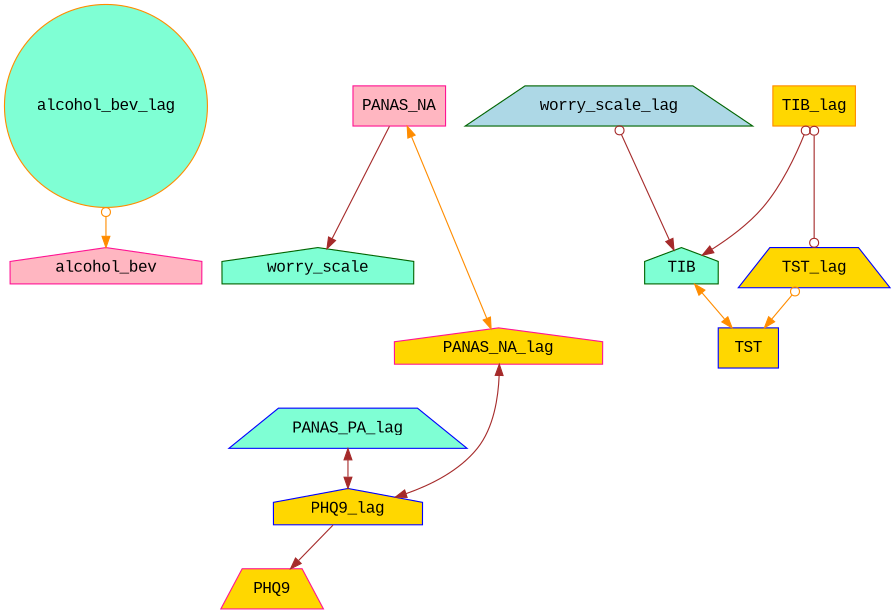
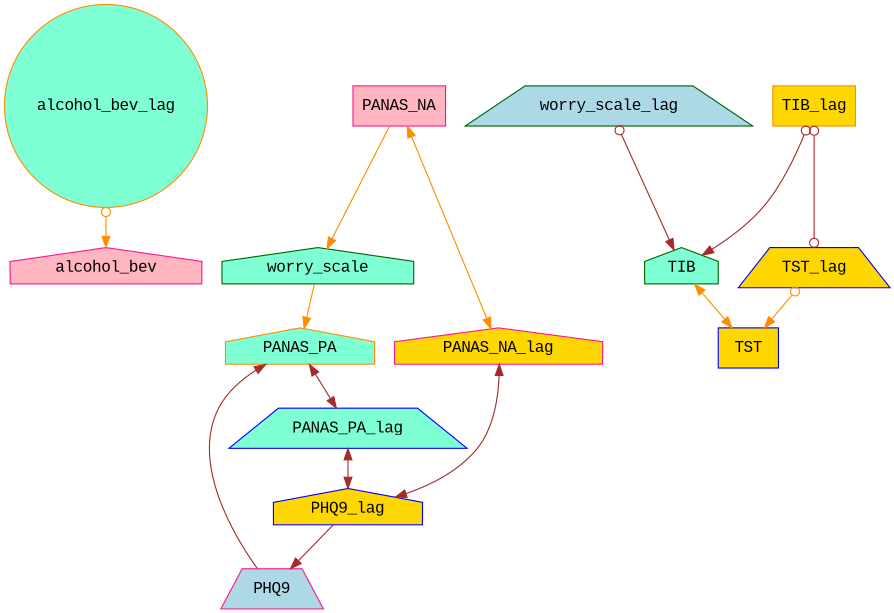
edge "PANAS_NA" -- "worry_scale": color brown -> darkorange
node "PANAS_PA": added
node "PHQ9": fillcolor gold -> lightblue
